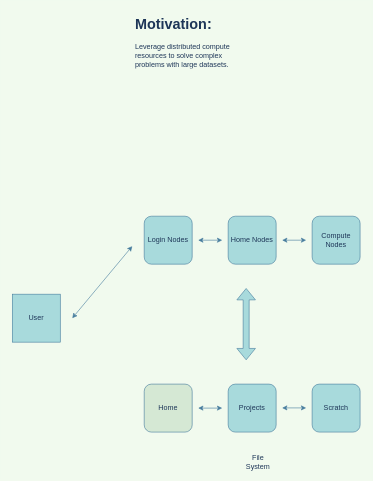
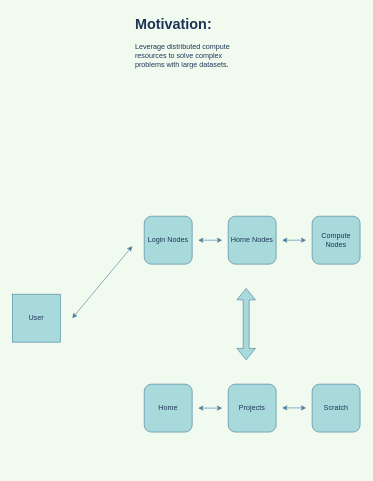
node "Home": fillcolor #d5e8d4 -> #a8dadc
node "File System": removed
